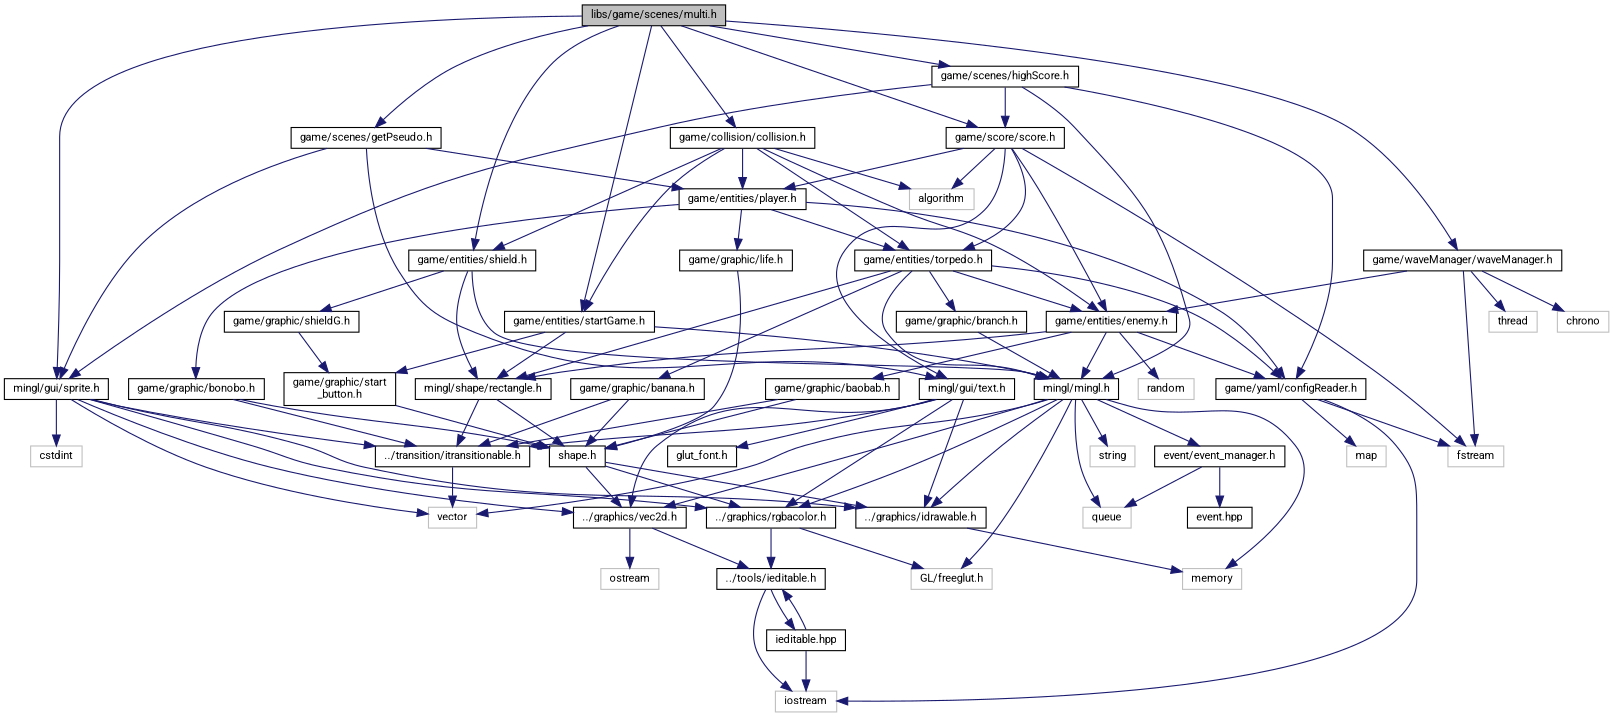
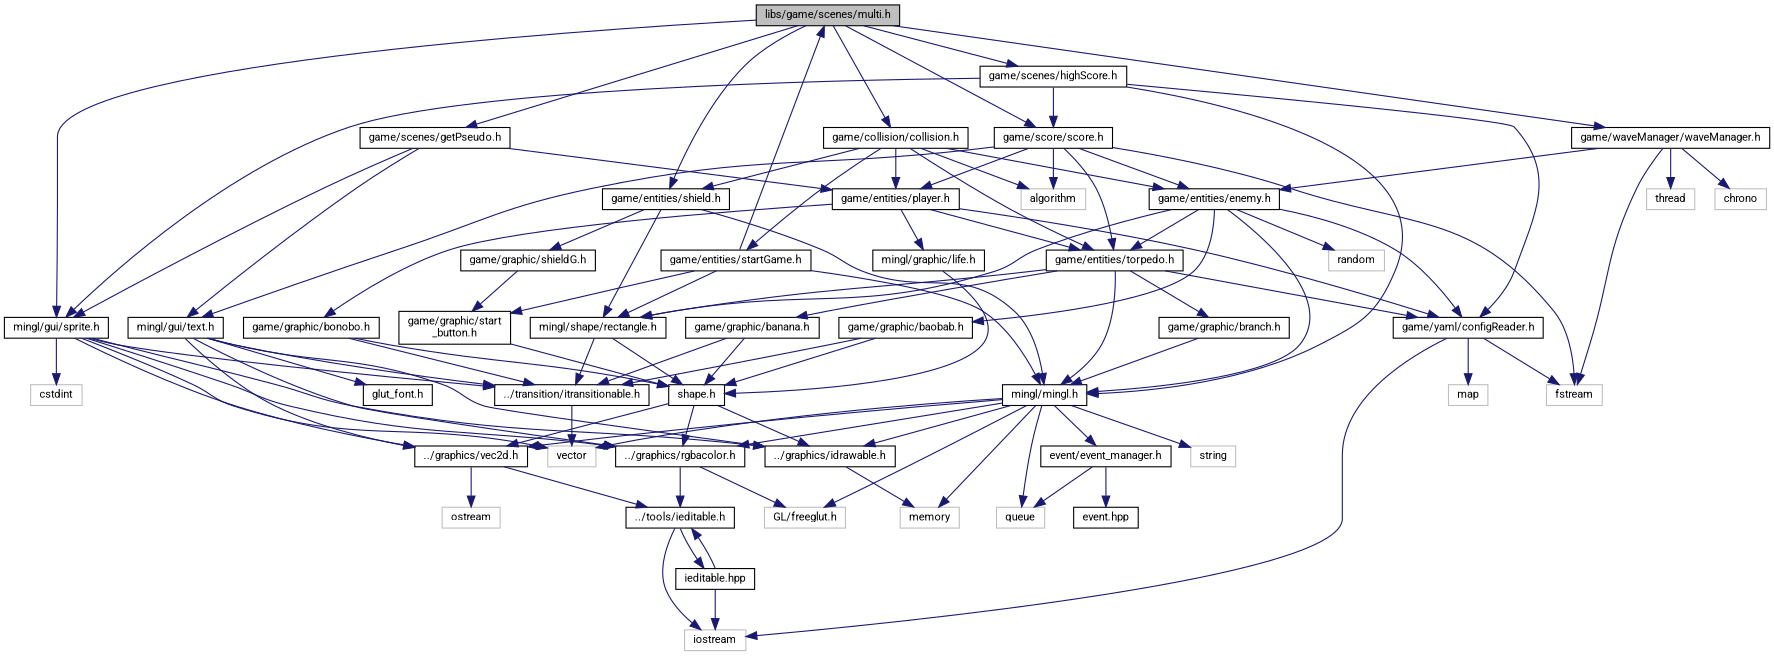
edge "libs/game/scenes/multi.h" -> "game/entities/startGame.h": reversed
node "game/graphic/life.h": label "game/graphic/life.h" -> "mingl/graphic/life.h"
edge "game/entities/torpedo.h" -> "game/entities/enemy.h": reversed
